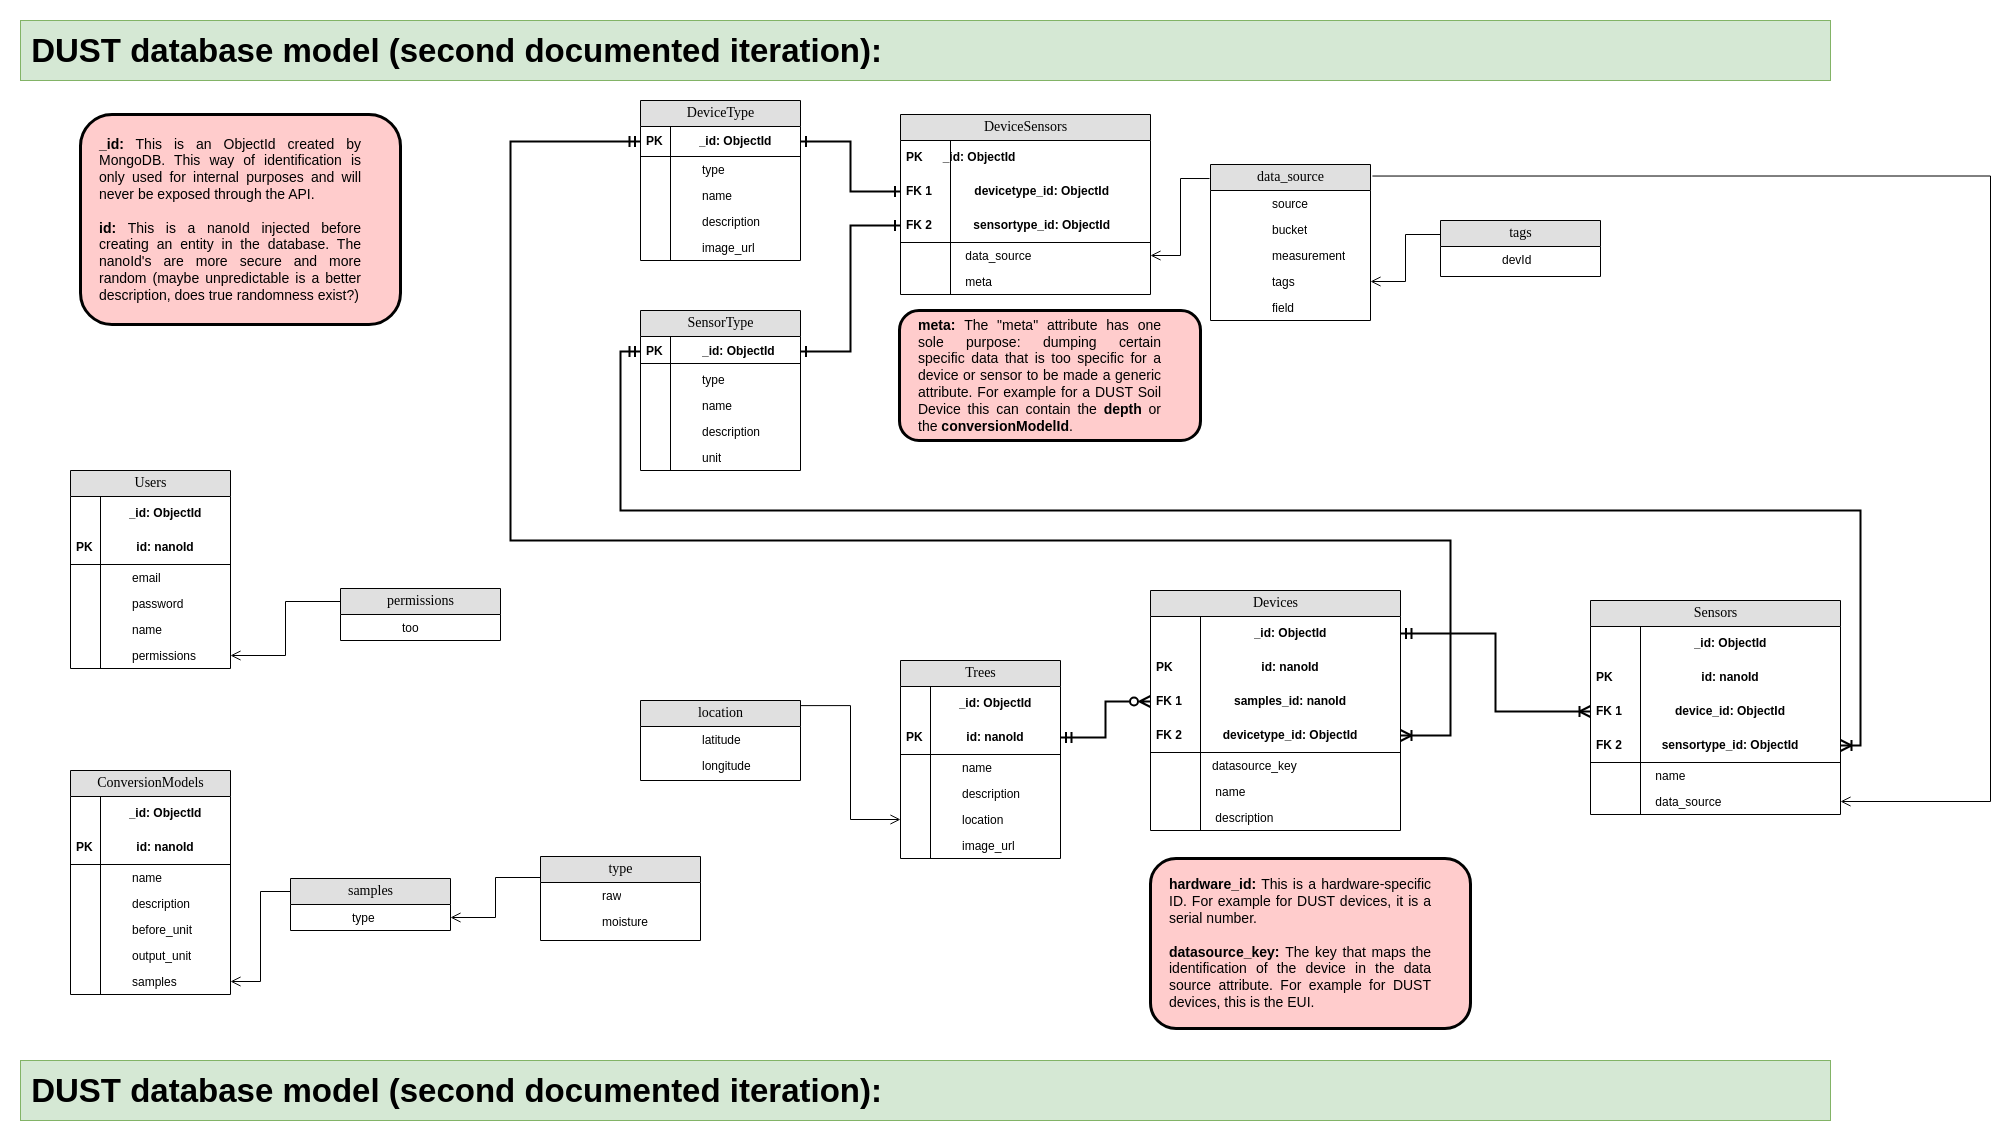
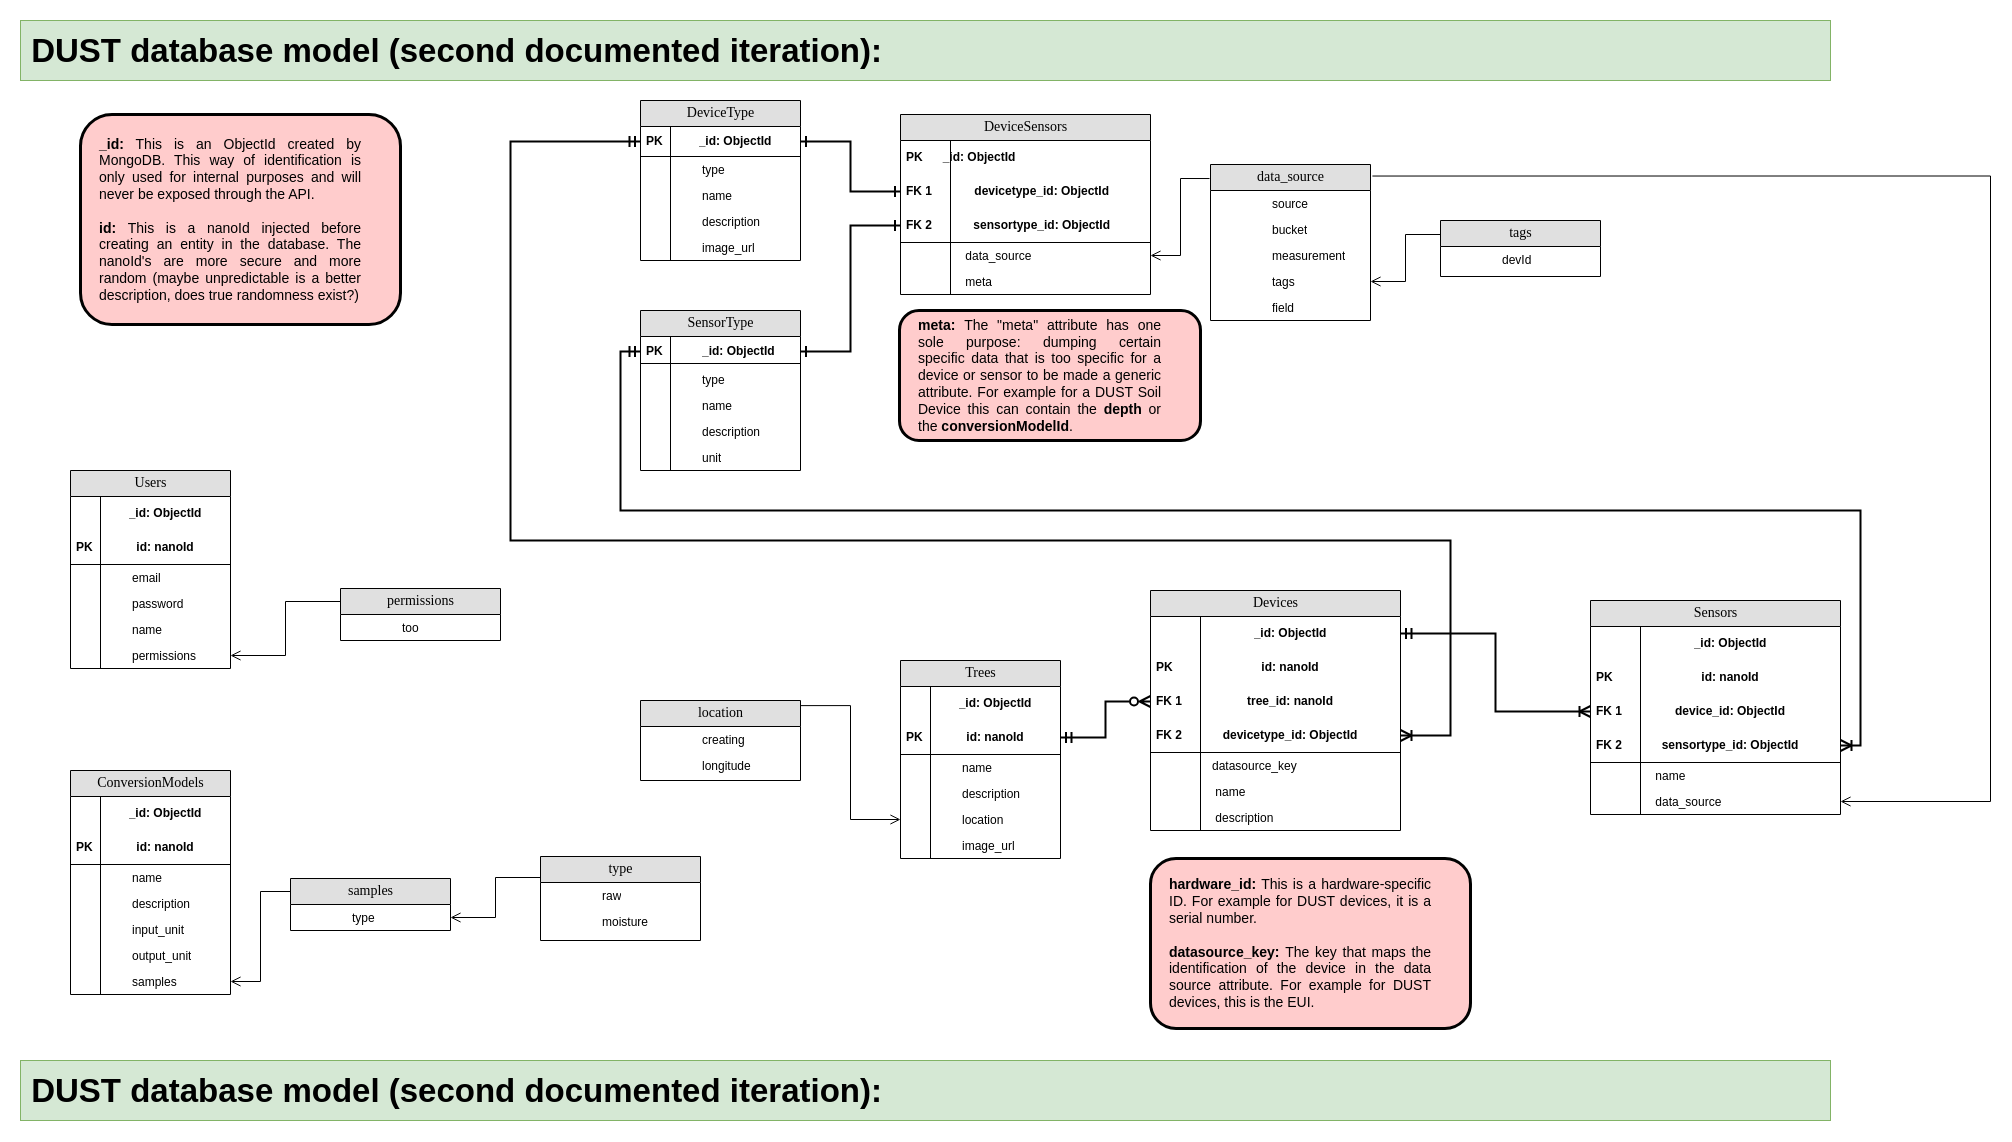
node "samples_id: nanoId": label "samples_id: nanoId" -> "tree_id: nanoId"
node "latitude": label "latitude" -> "creating"
node "before_unit": label "before_unit" -> "input_unit"
